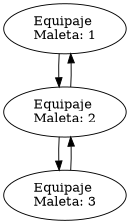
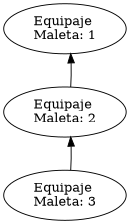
edge "Equipaje Maleta: 1" -> "Equipaje Maleta: 2": removed
edge "Equipaje Maleta: 2" -> "Equipaje Maleta: 3": removed
